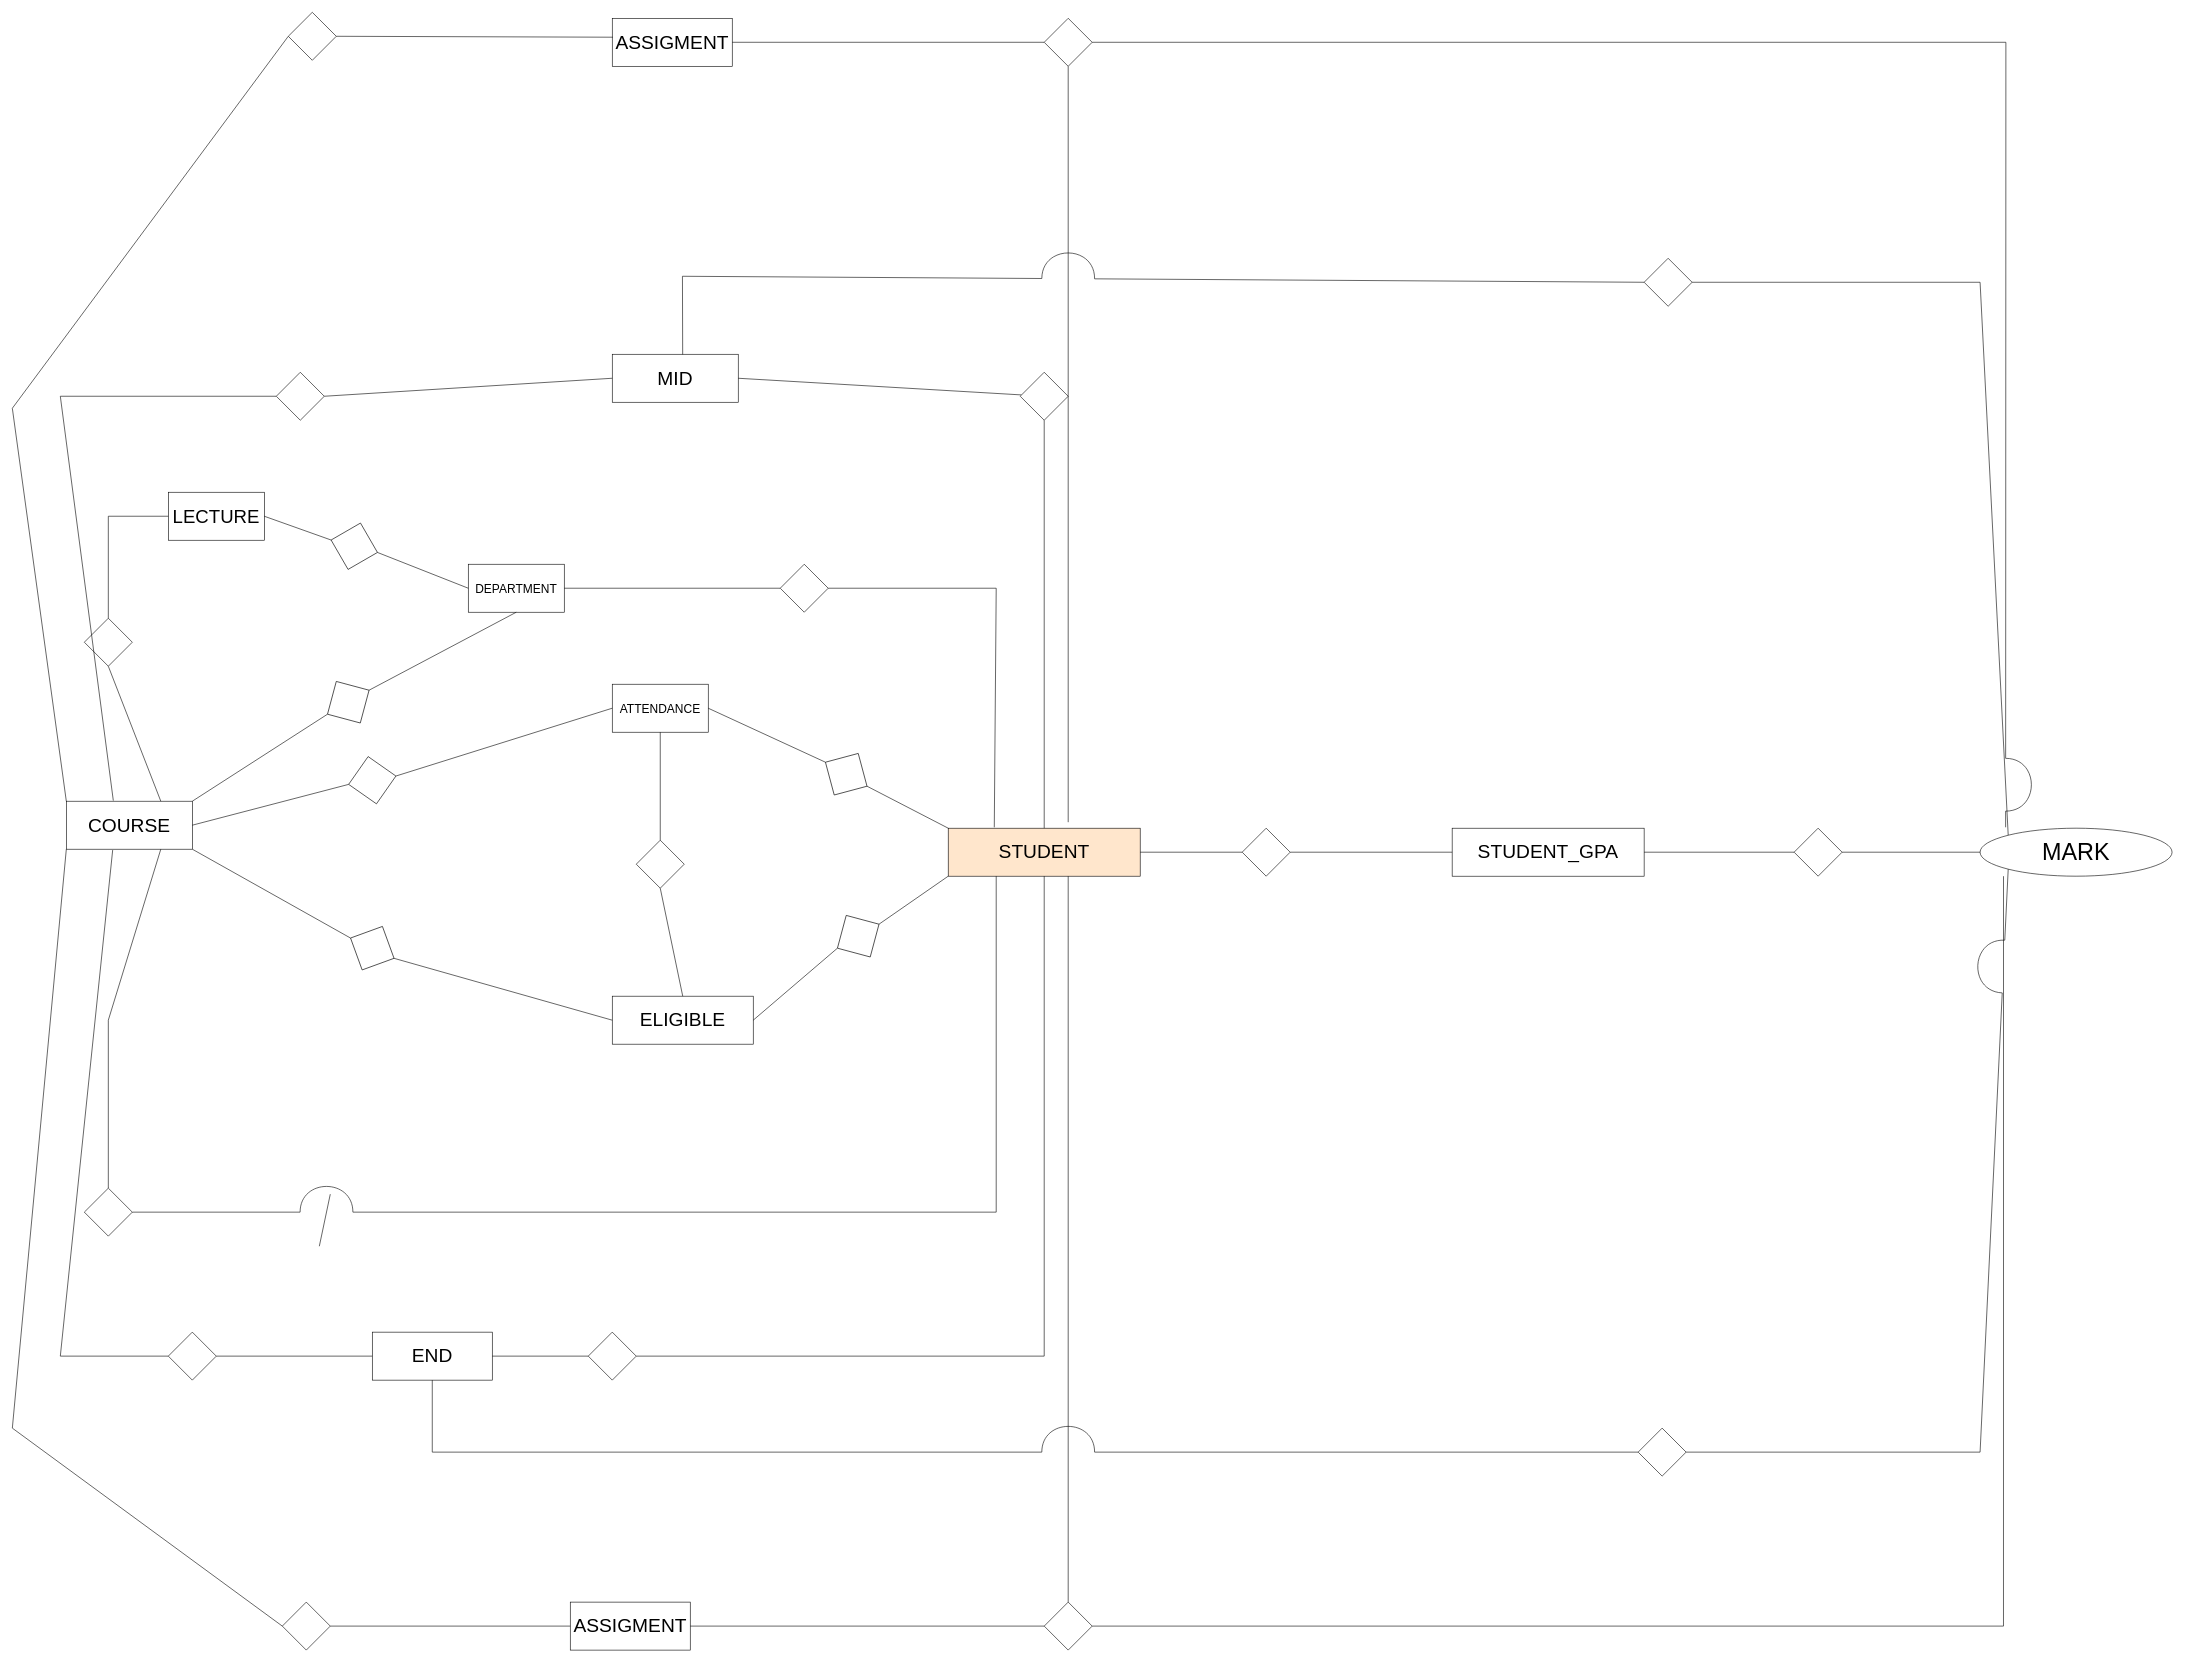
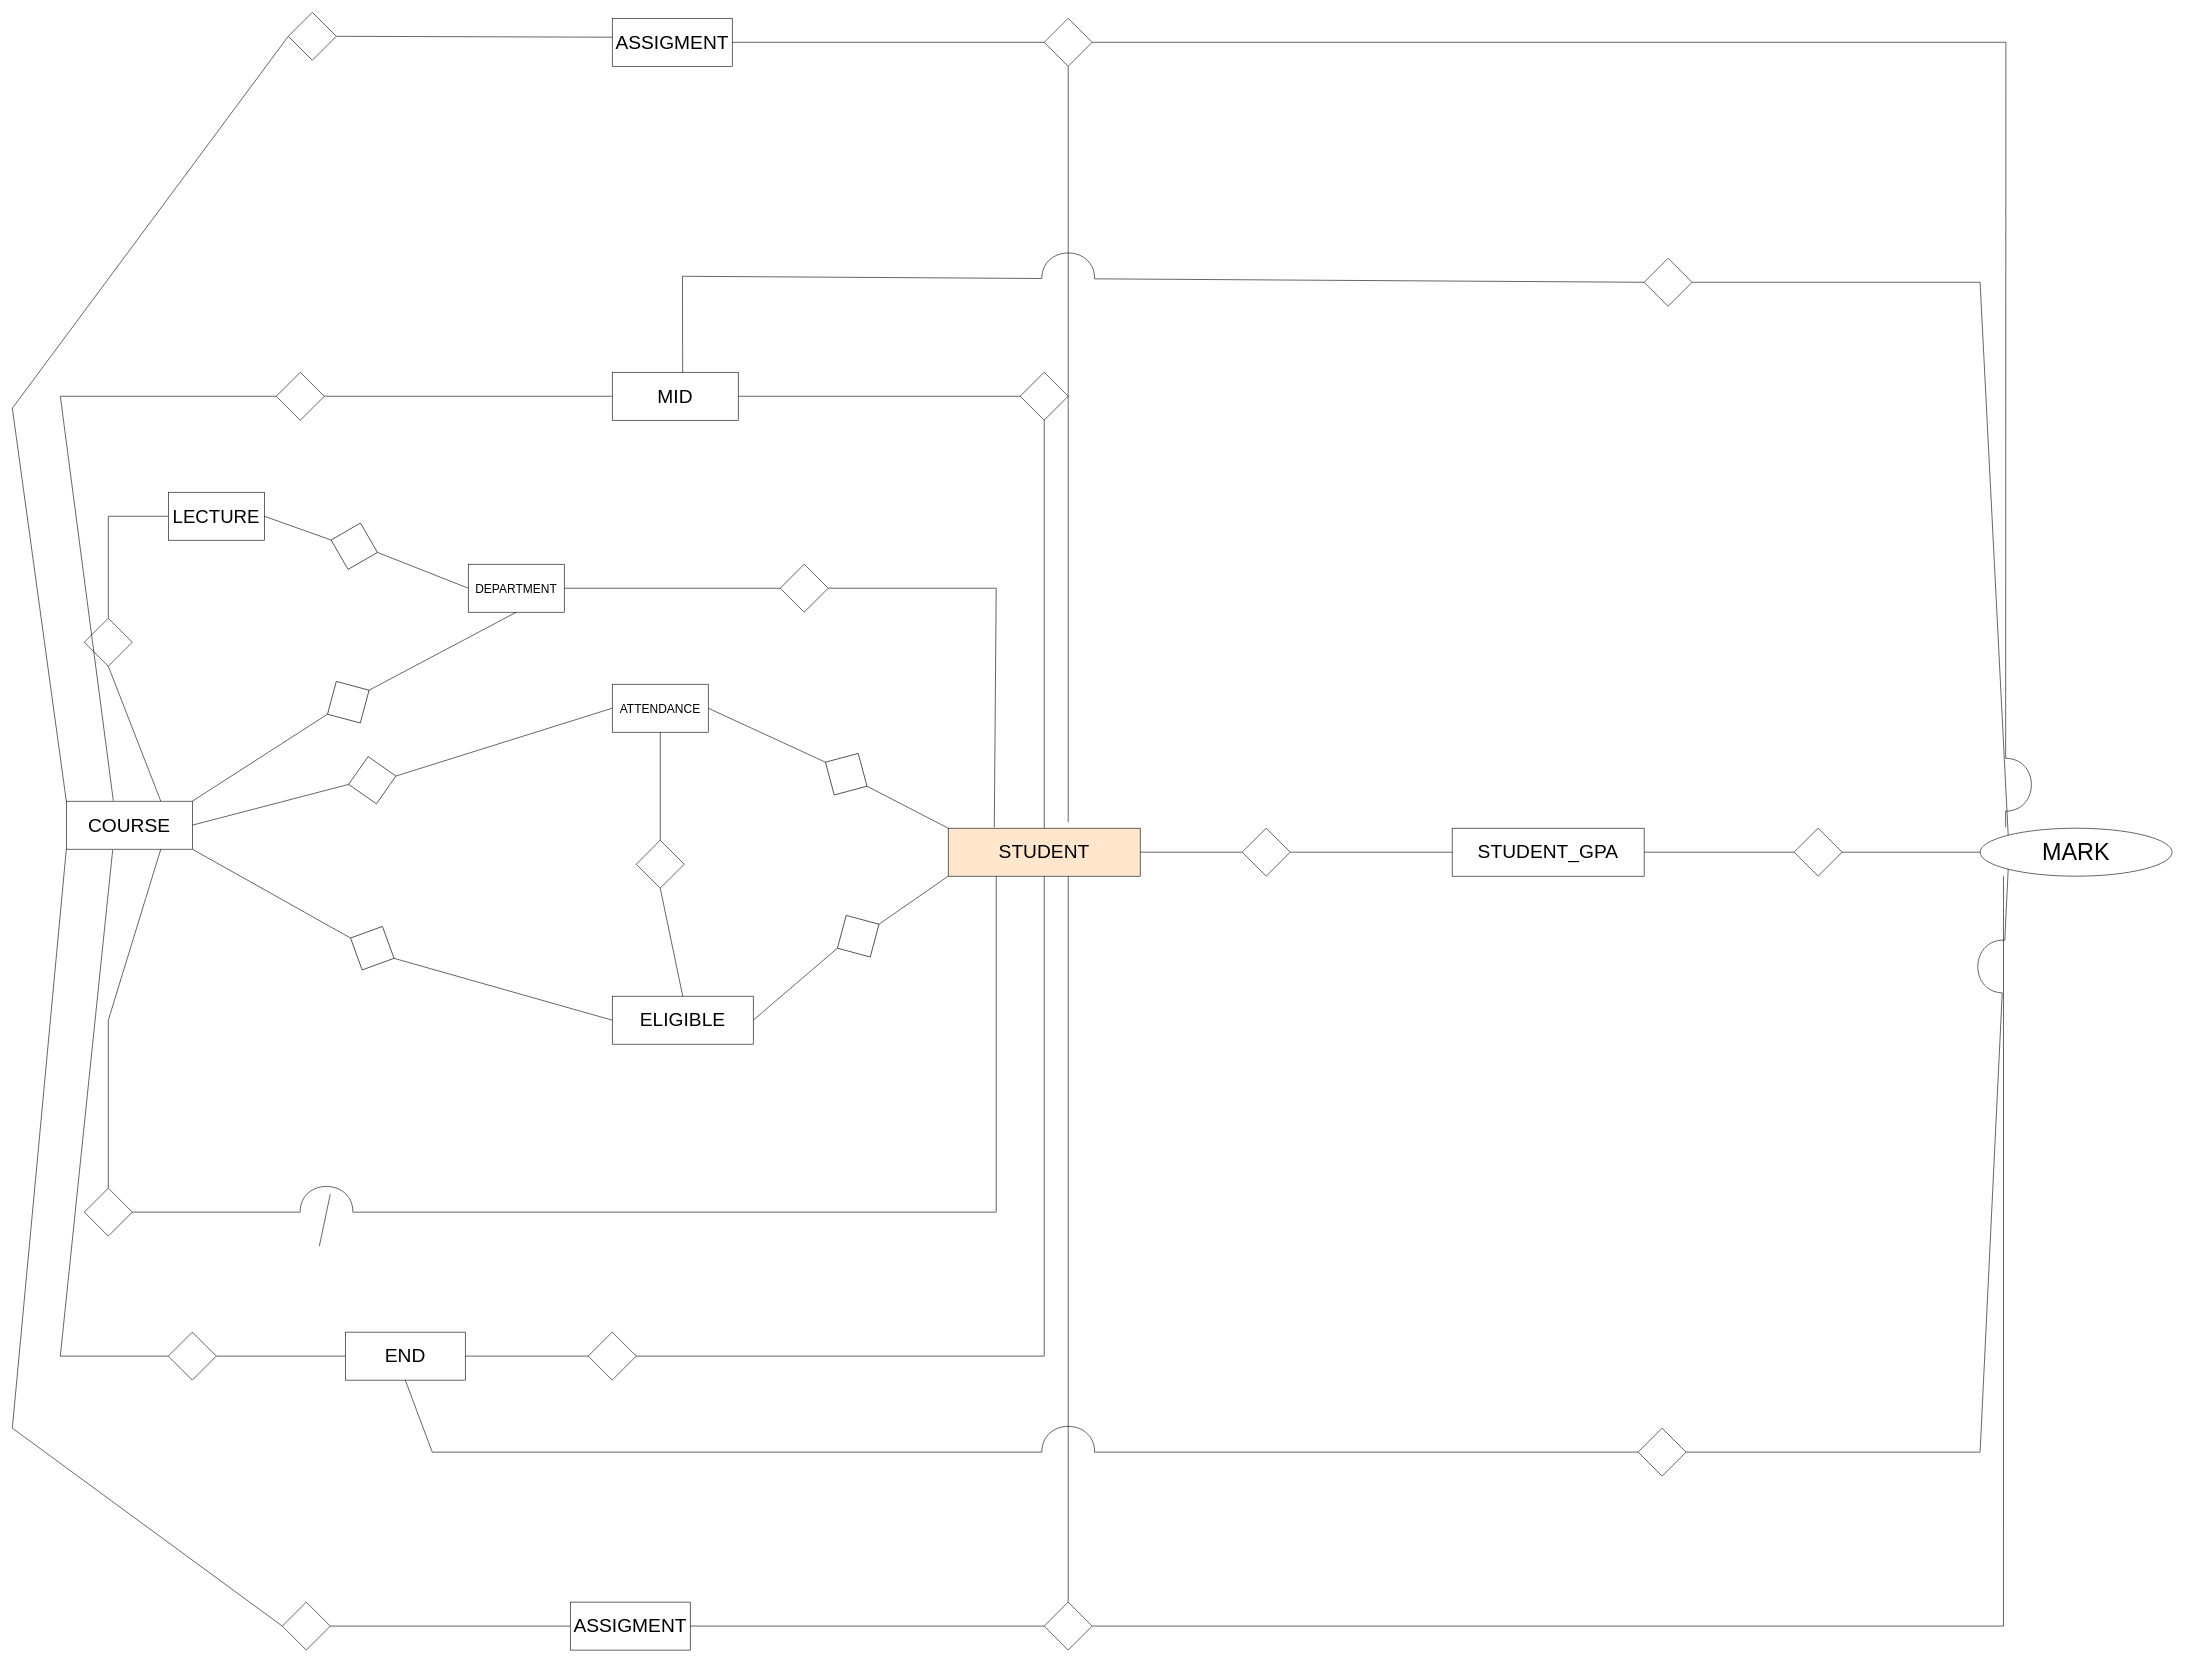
node "MID": moved (675, 378) -> (675, 396)
node "END": moved (432, 1356) -> (405, 1356)
